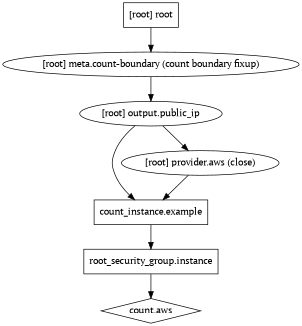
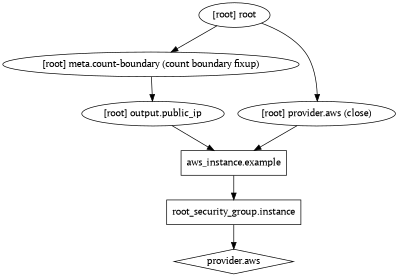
node "[root] root": shape box -> ellipse
edge "[root] output.public_ip" -> "[root] provider.aws (close)": now "[root] root" -> "[root] provider.aws (close)"
node "count_instance.example": label "count_instance.example" -> "aws_instance.example"
node "count.aws": label "count.aws" -> "provider.aws"
